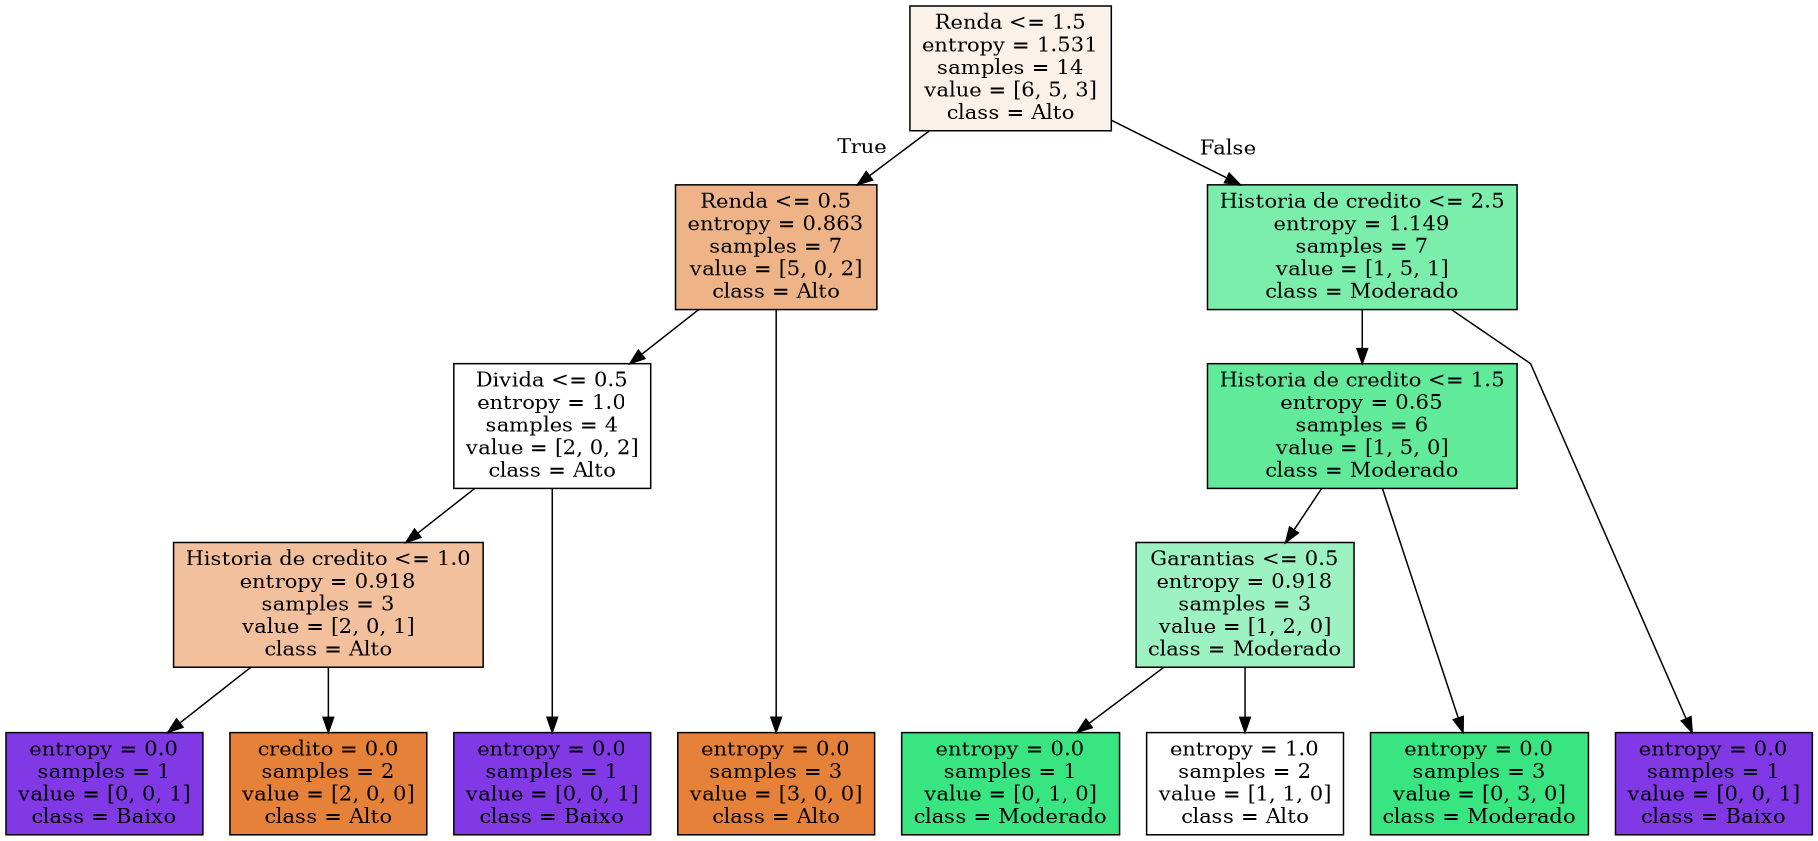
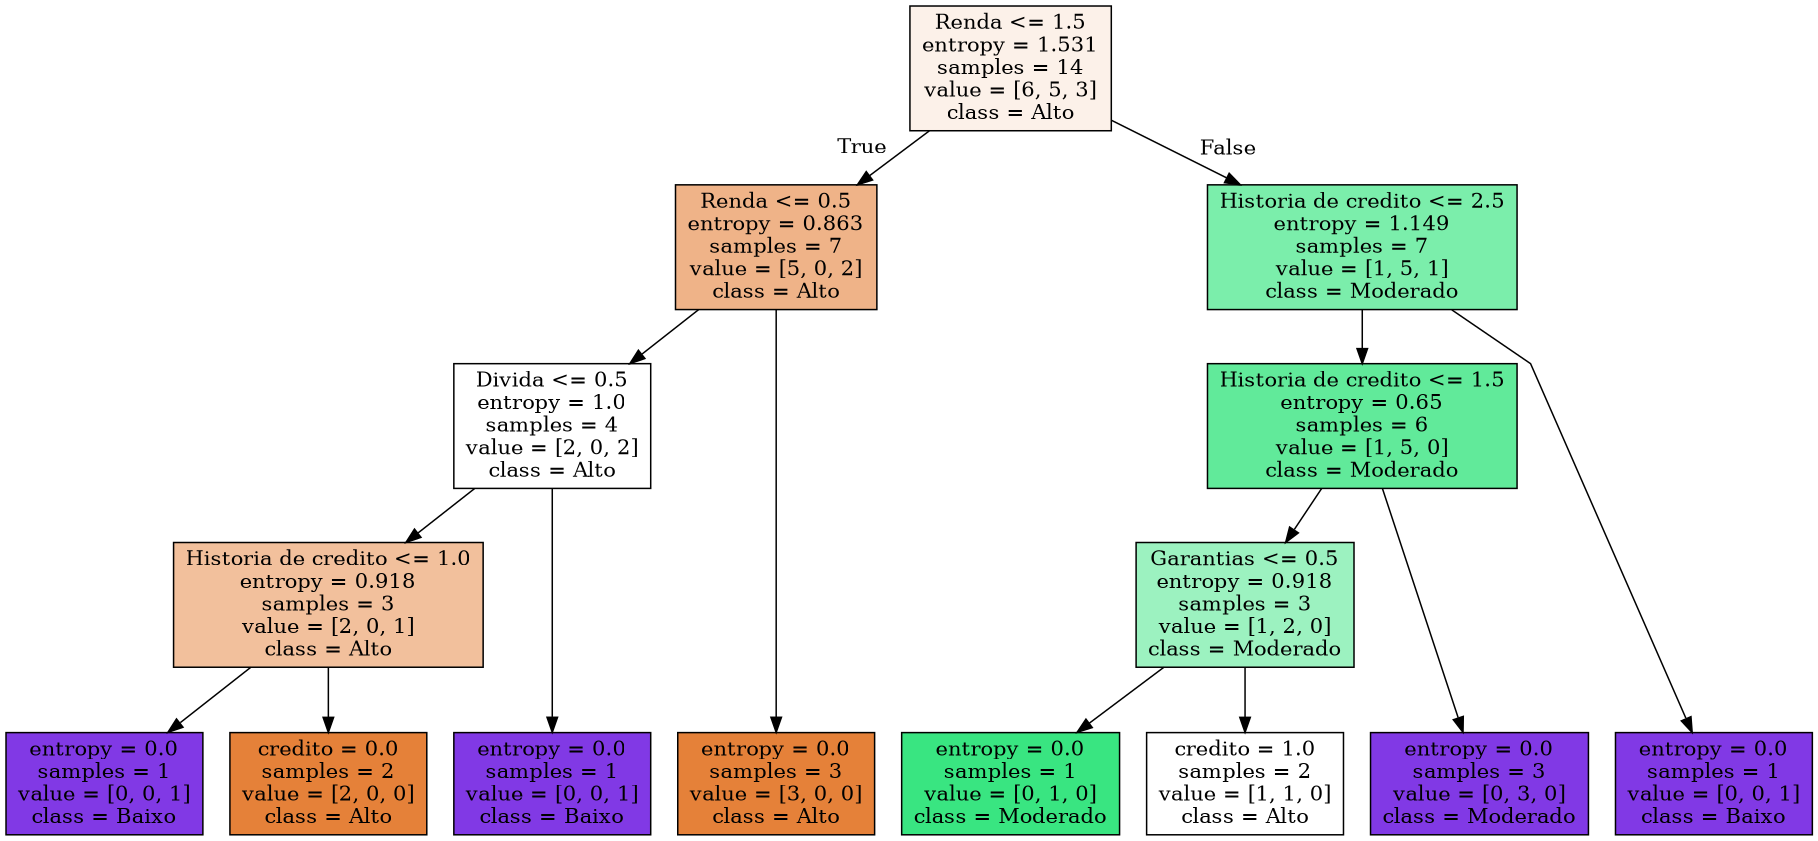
node "entropy = 1.0 samples = 2 value = [1, 1, 0] class = Alto": label "entropy = 1.0 samples = 2 value = [1, 1, 0] class = Alto" -> "credito = 1.0 samples = 2 value = [1, 1, 0] class = Alto"
node "entropy = 0.0 samples = 3 value = [0, 3, 0] class = Moderado": fillcolor #39e581 -> #8139e5
